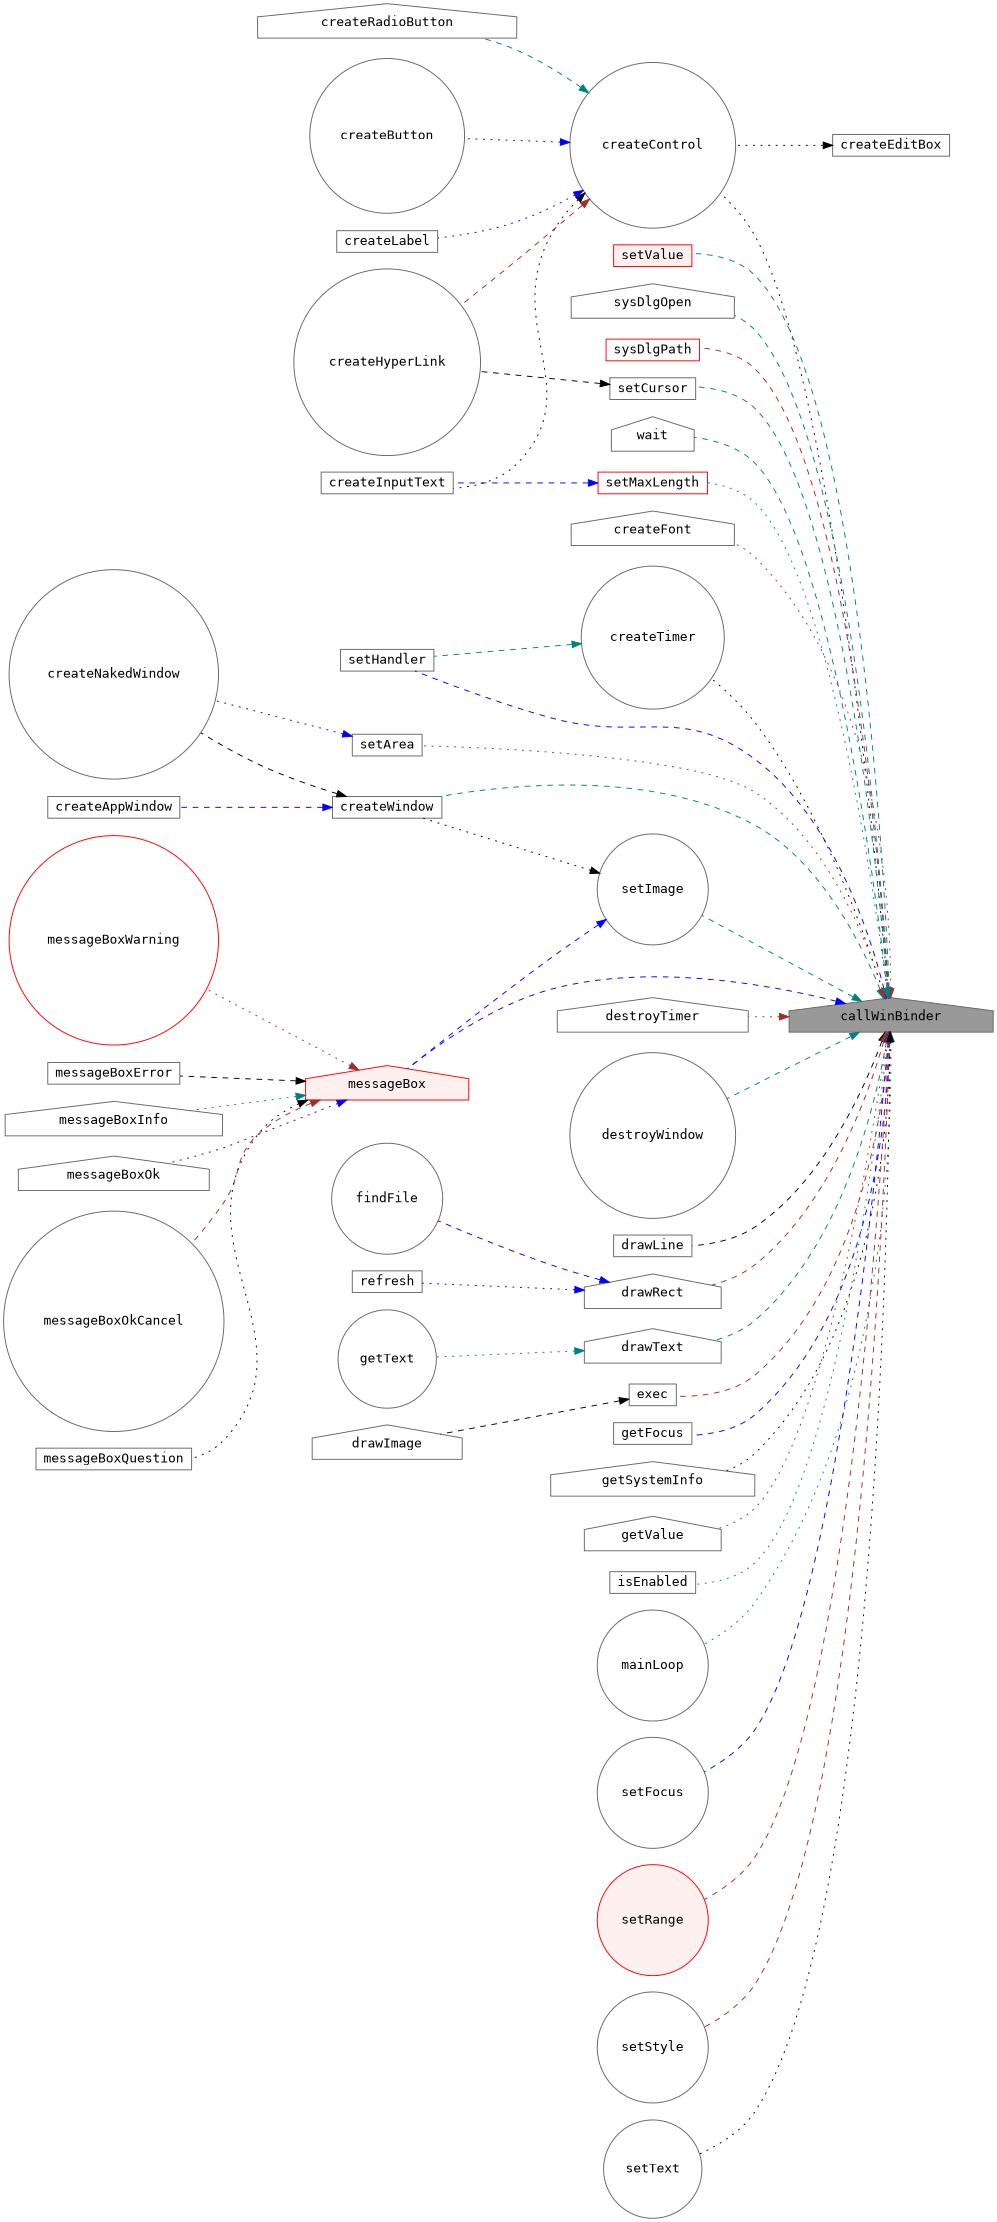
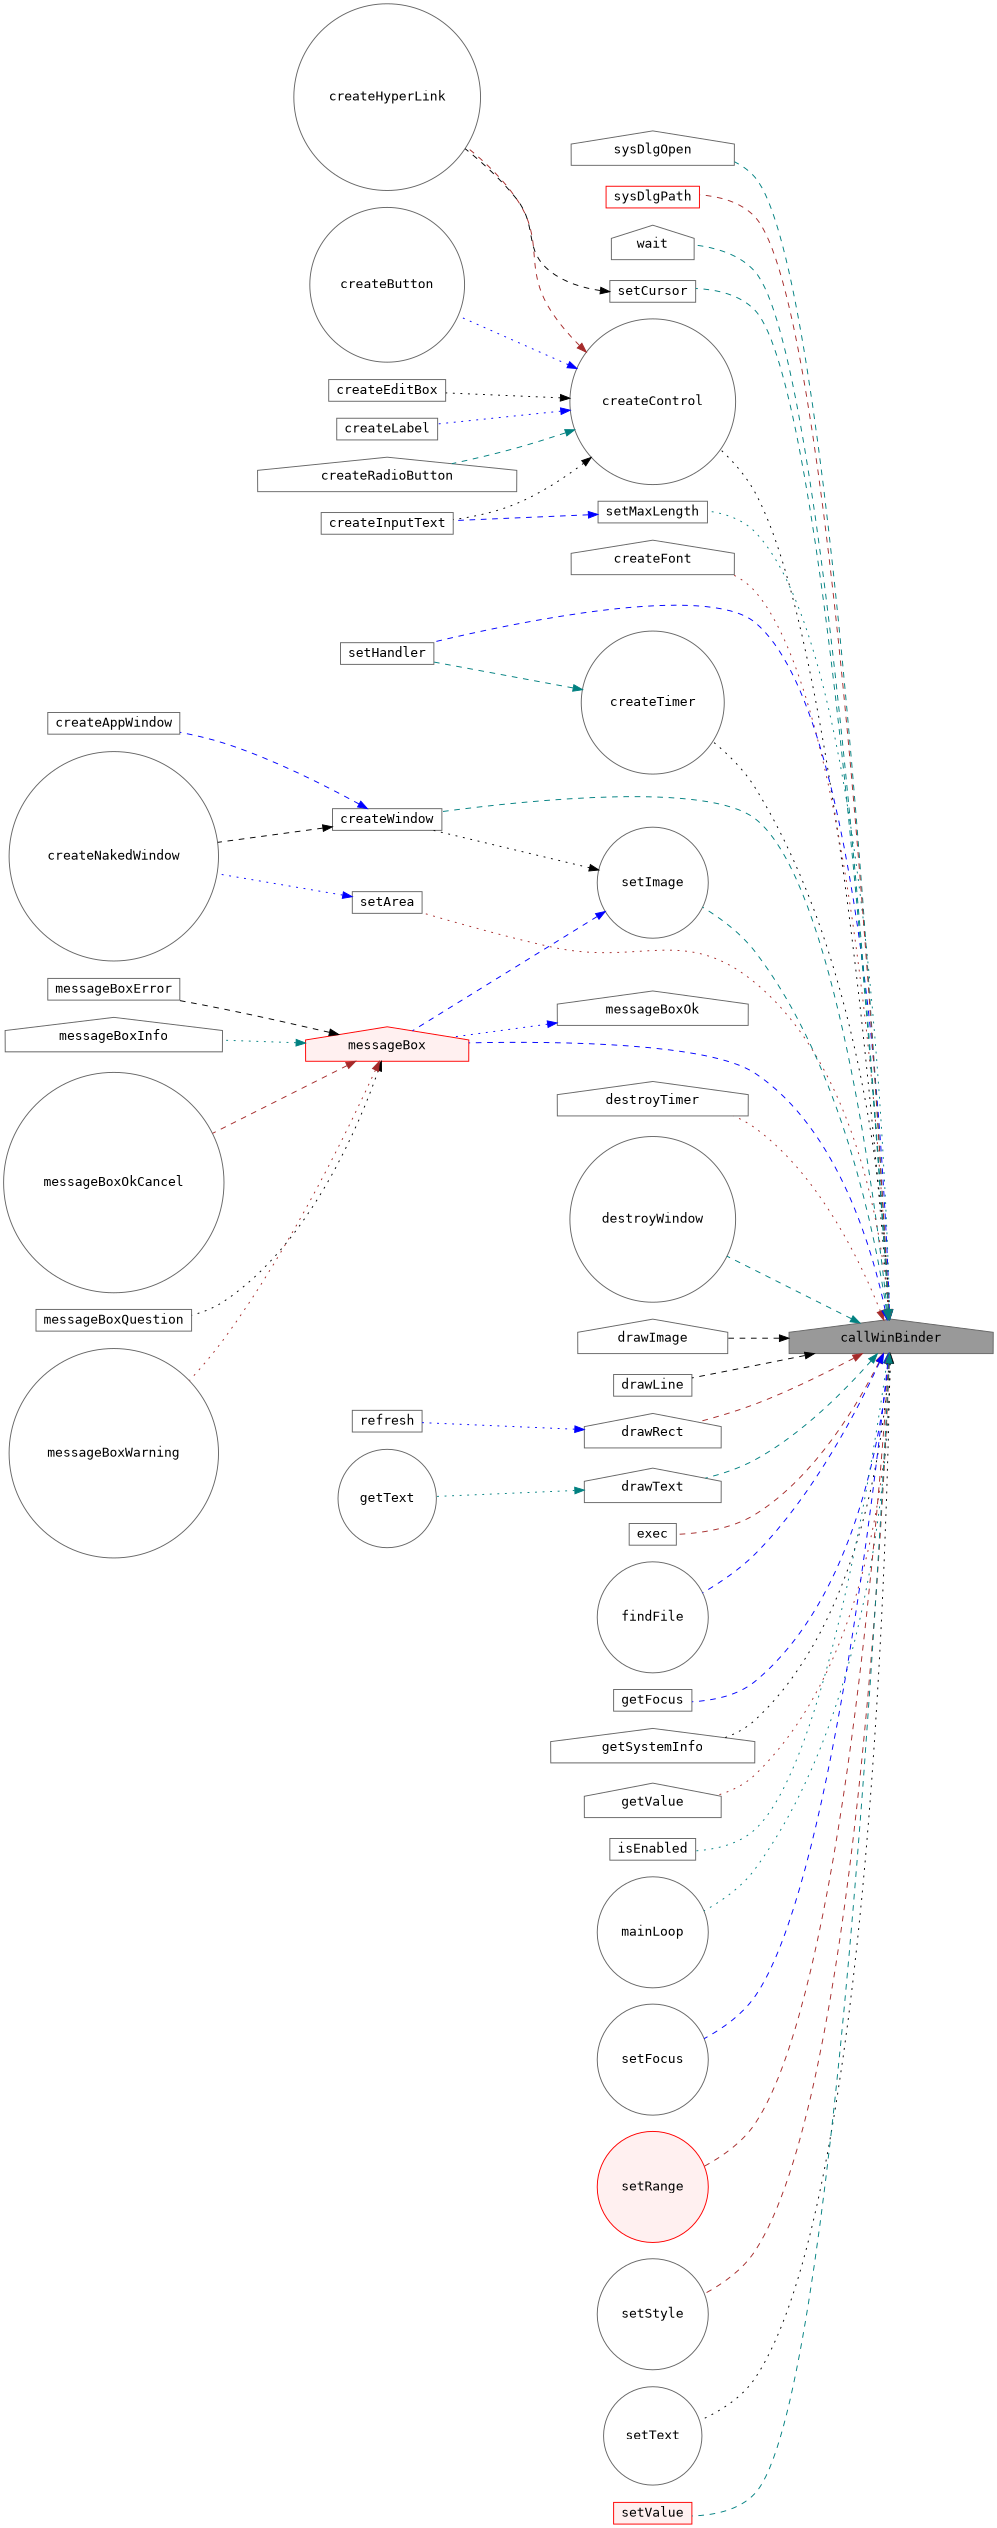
edge "createControl" -> "createEditBox": reversed
node "setMaxLength": color red -> grey40
node "messageBoxWarning": color red -> grey40
edge "messageBoxOk" -> "messageBox": reversed
edge "findFile" -> "drawRect": now "findFile" -> "callWinBinder"
edge "drawImage" -> "exec": now "drawImage" -> "callWinBinder"
